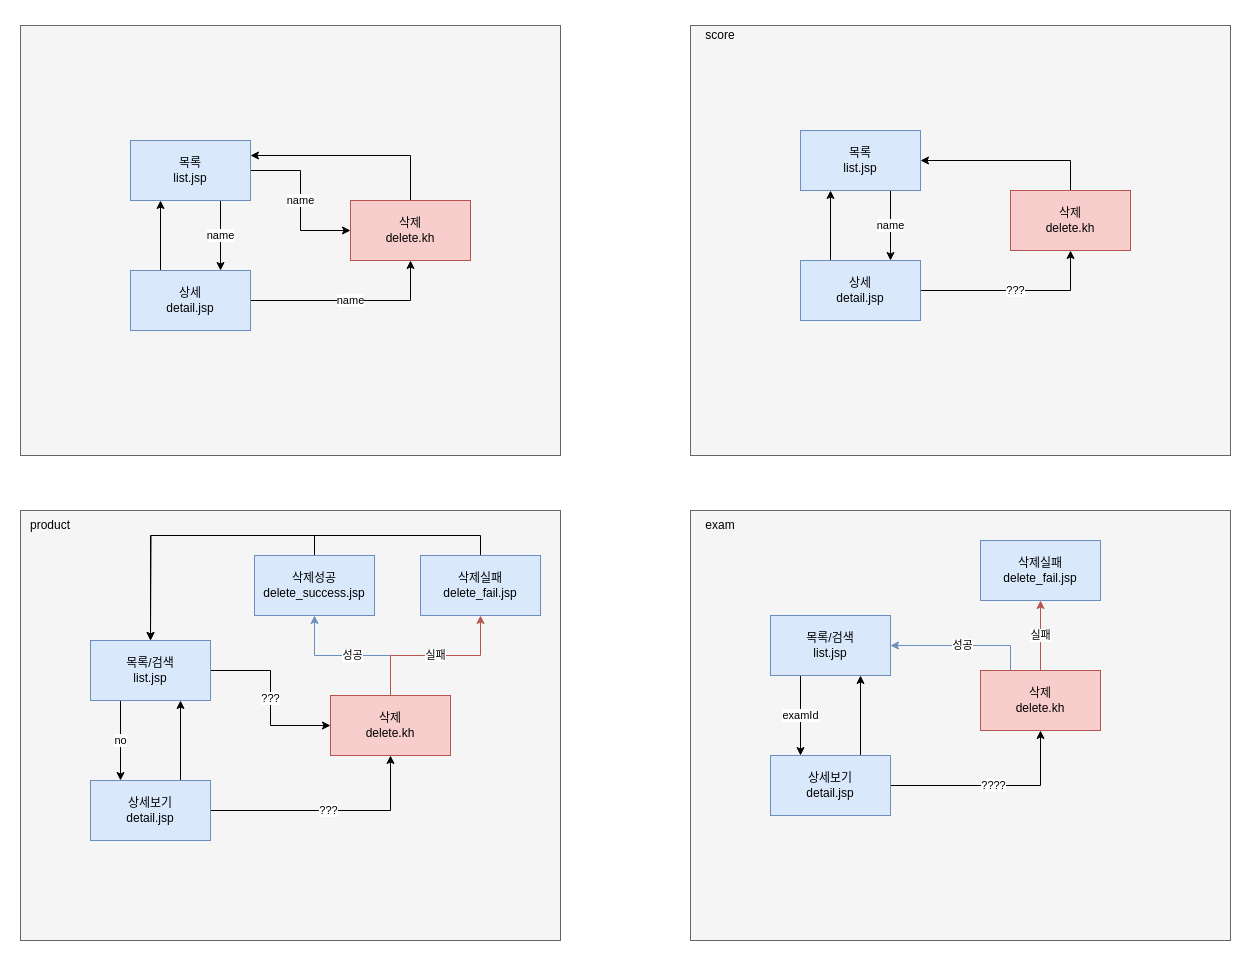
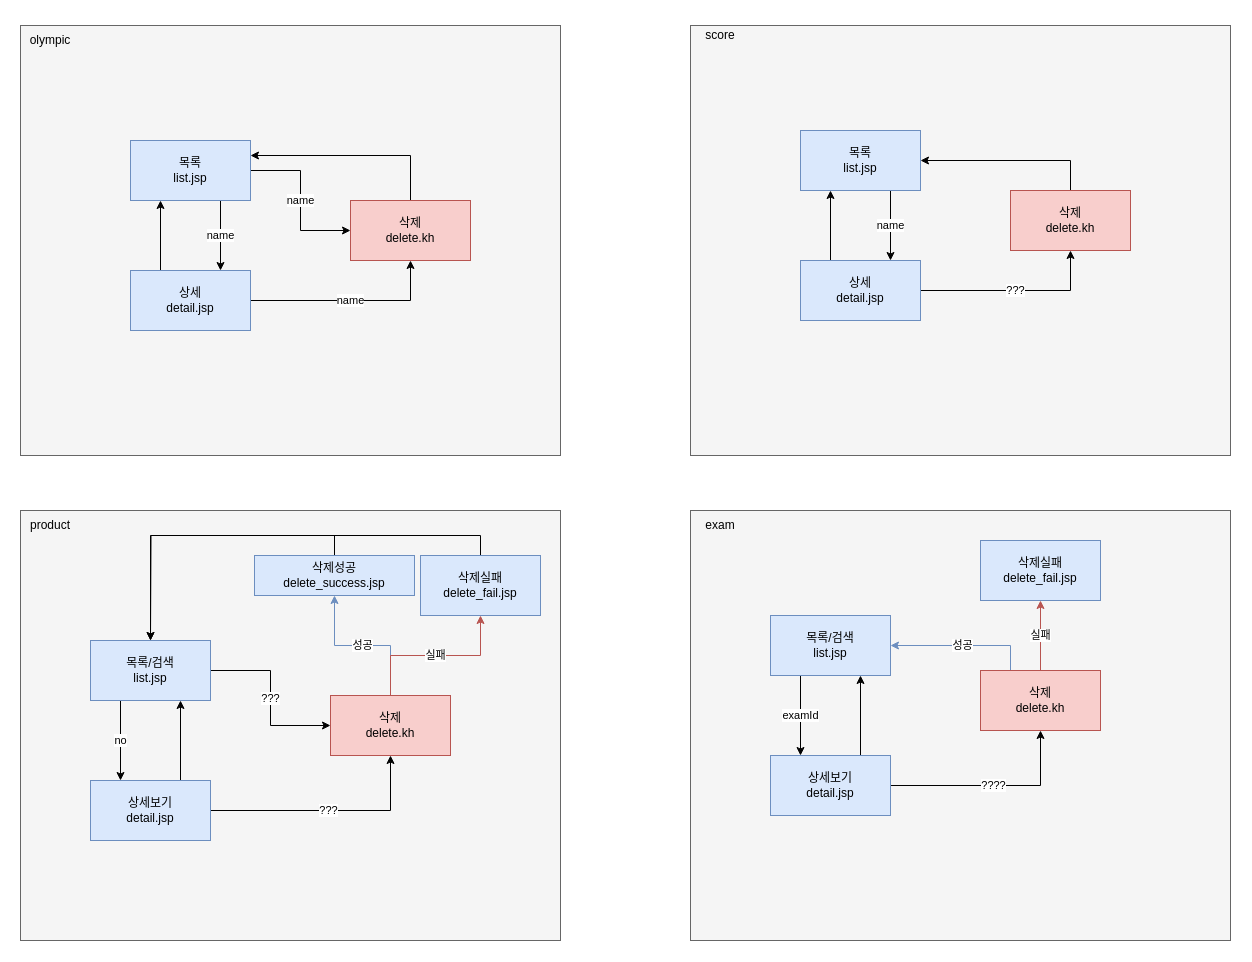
node "olympic": added
node "삭제성공 delete_success.jsp": size 120x60 -> 160x40
